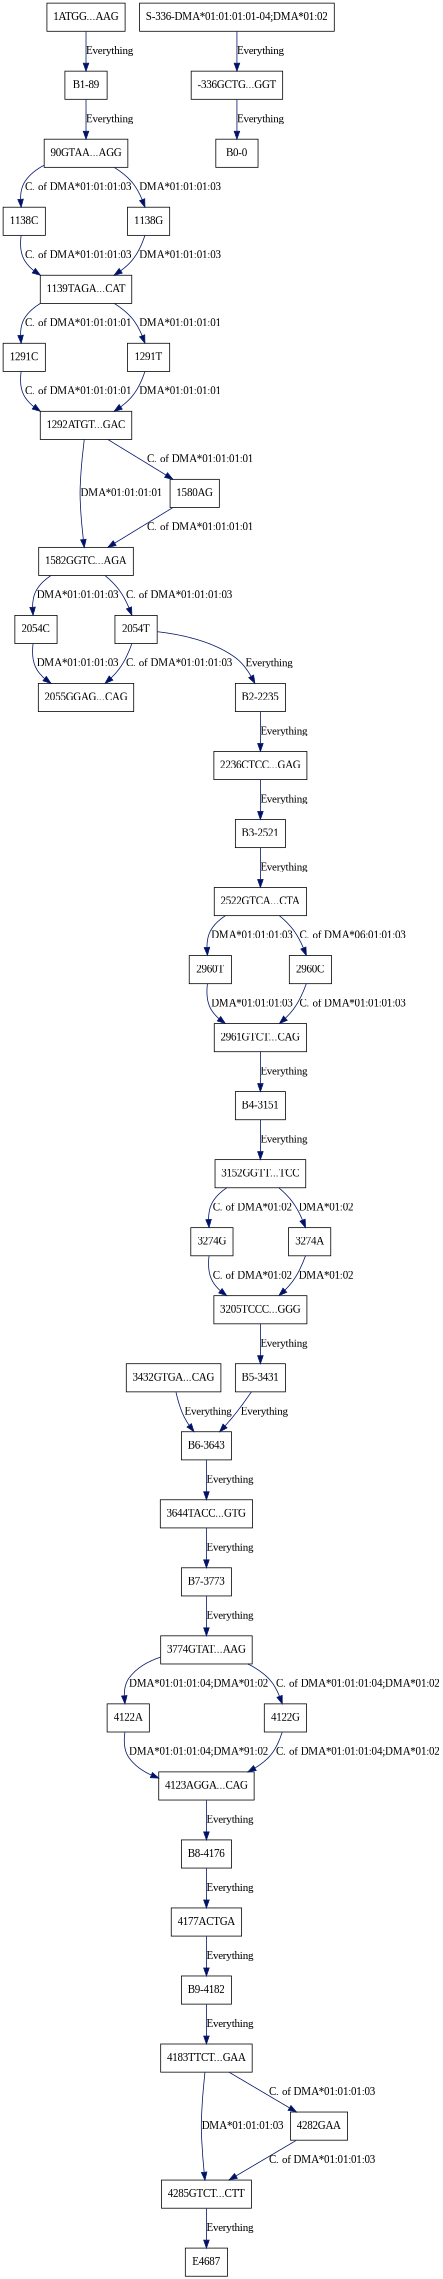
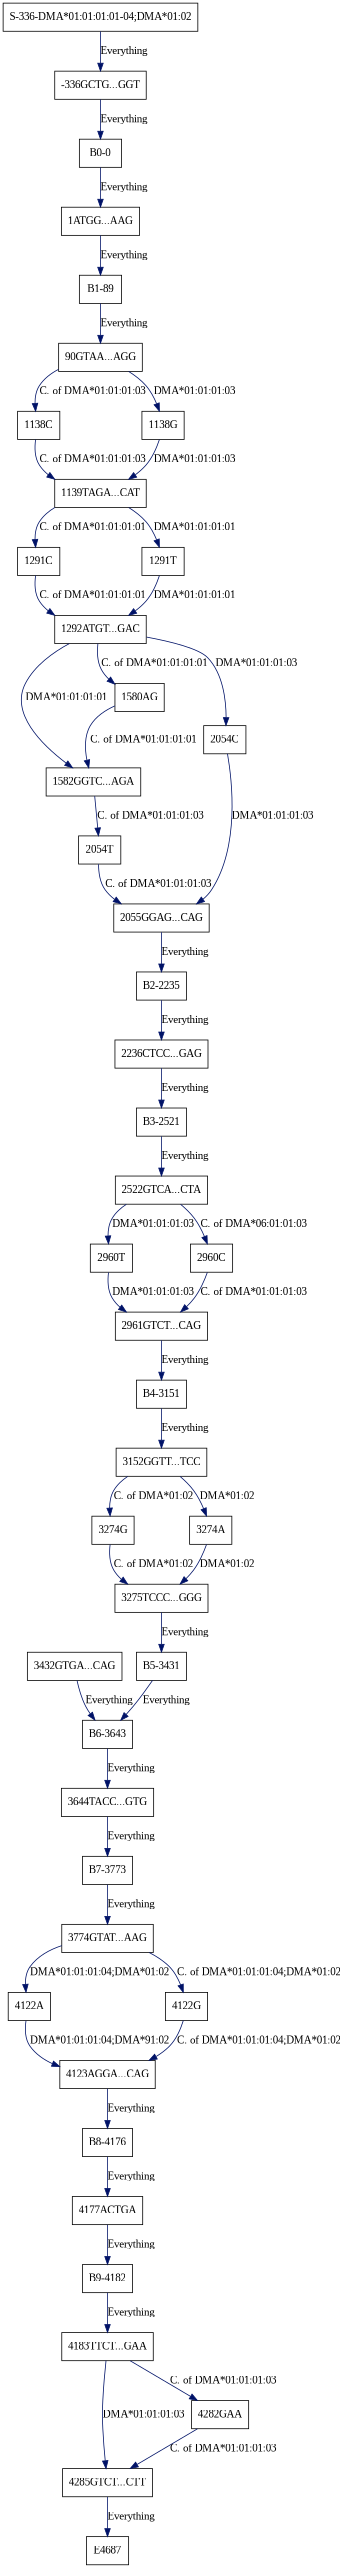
edge "B0-0" -> "1ATGG...AAG": added, label "Everything"
edge "1582GGTC...AGA" -> "2054C": now "1292ATGT...GAC" -> "2054C"
edge "2054T" -> "B2-2235": now "2055GGAG...CAG" -> "B2-2235"
node "3205TCCC...GGG": label "3205TCCC...GGG" -> "3275TCCC...GGG"
